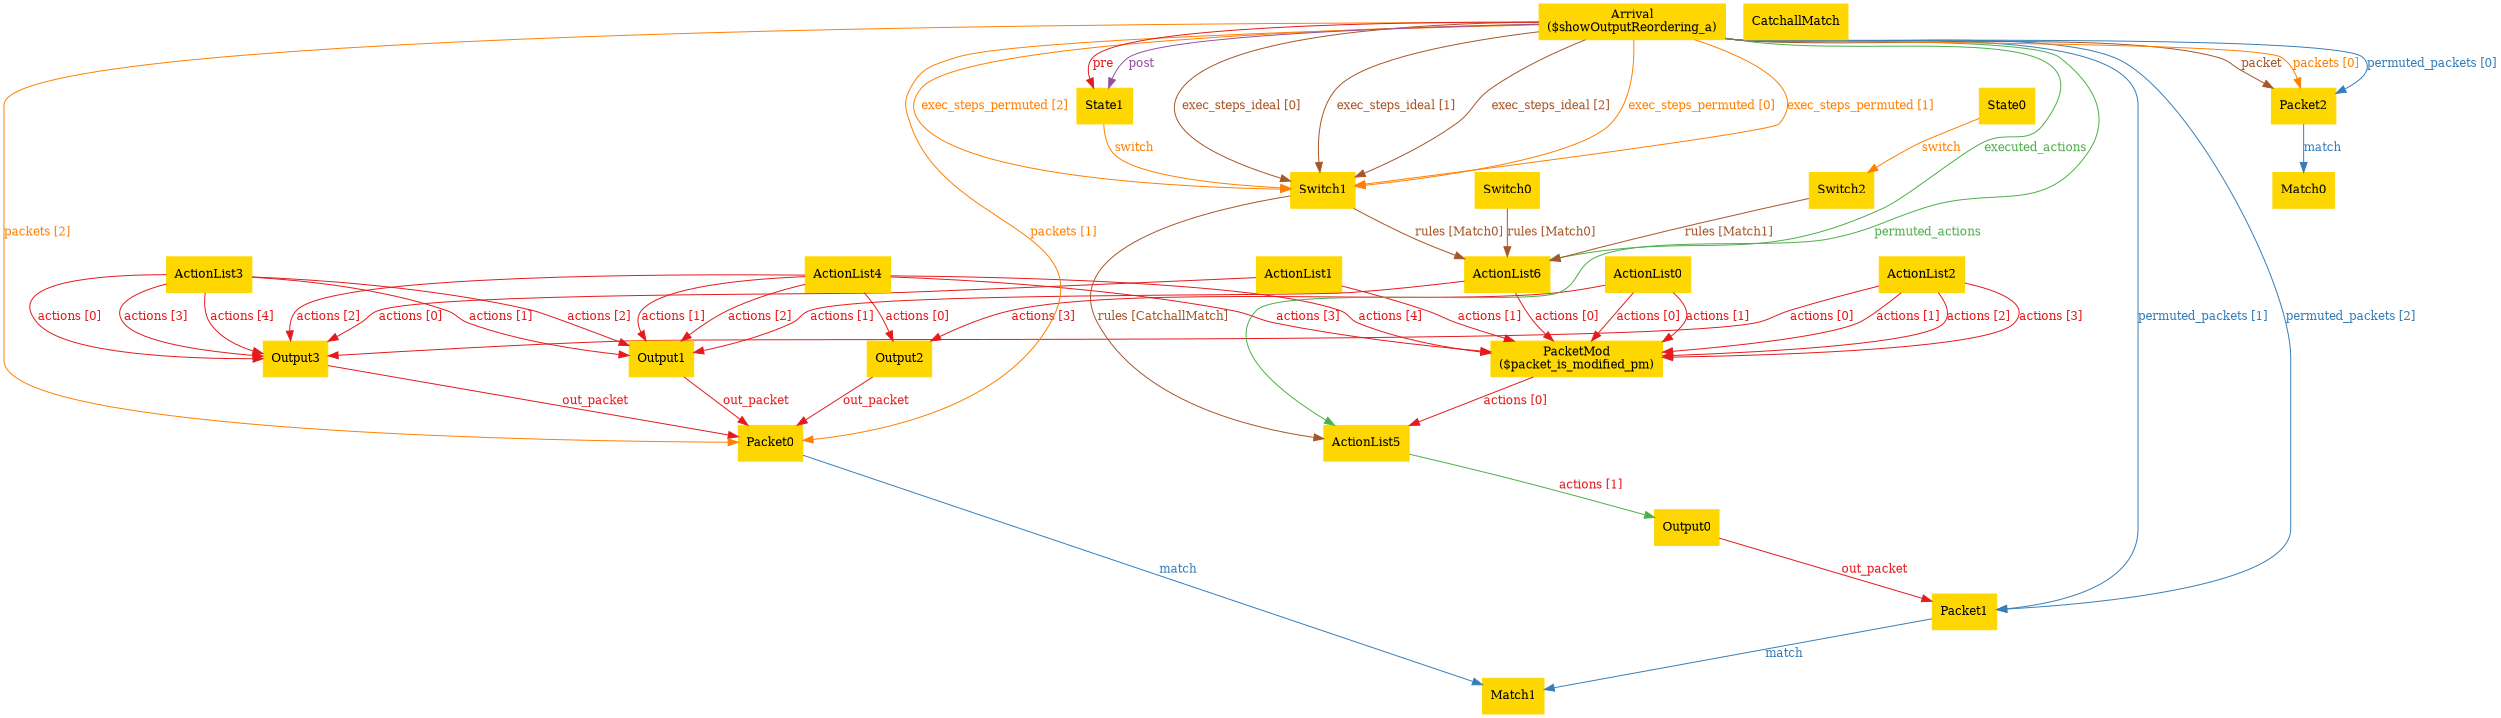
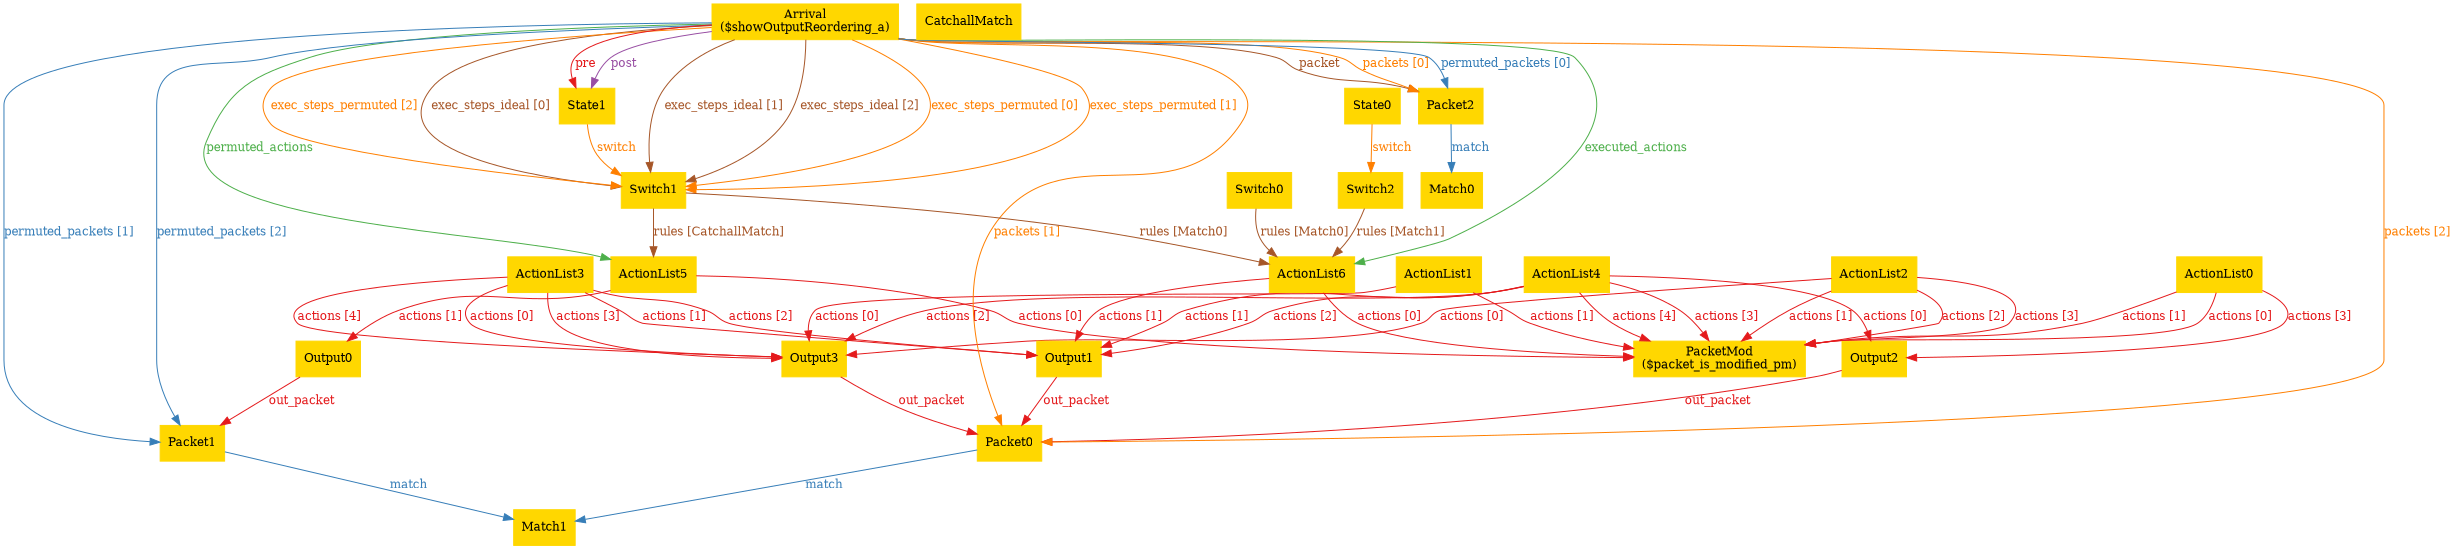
edge "PacketMod ($packet_is_modified_pm)" -> "ActionList5": reversed
edge "ActionList5" -> "Output0": color #4daf4a -> #e41a1c
